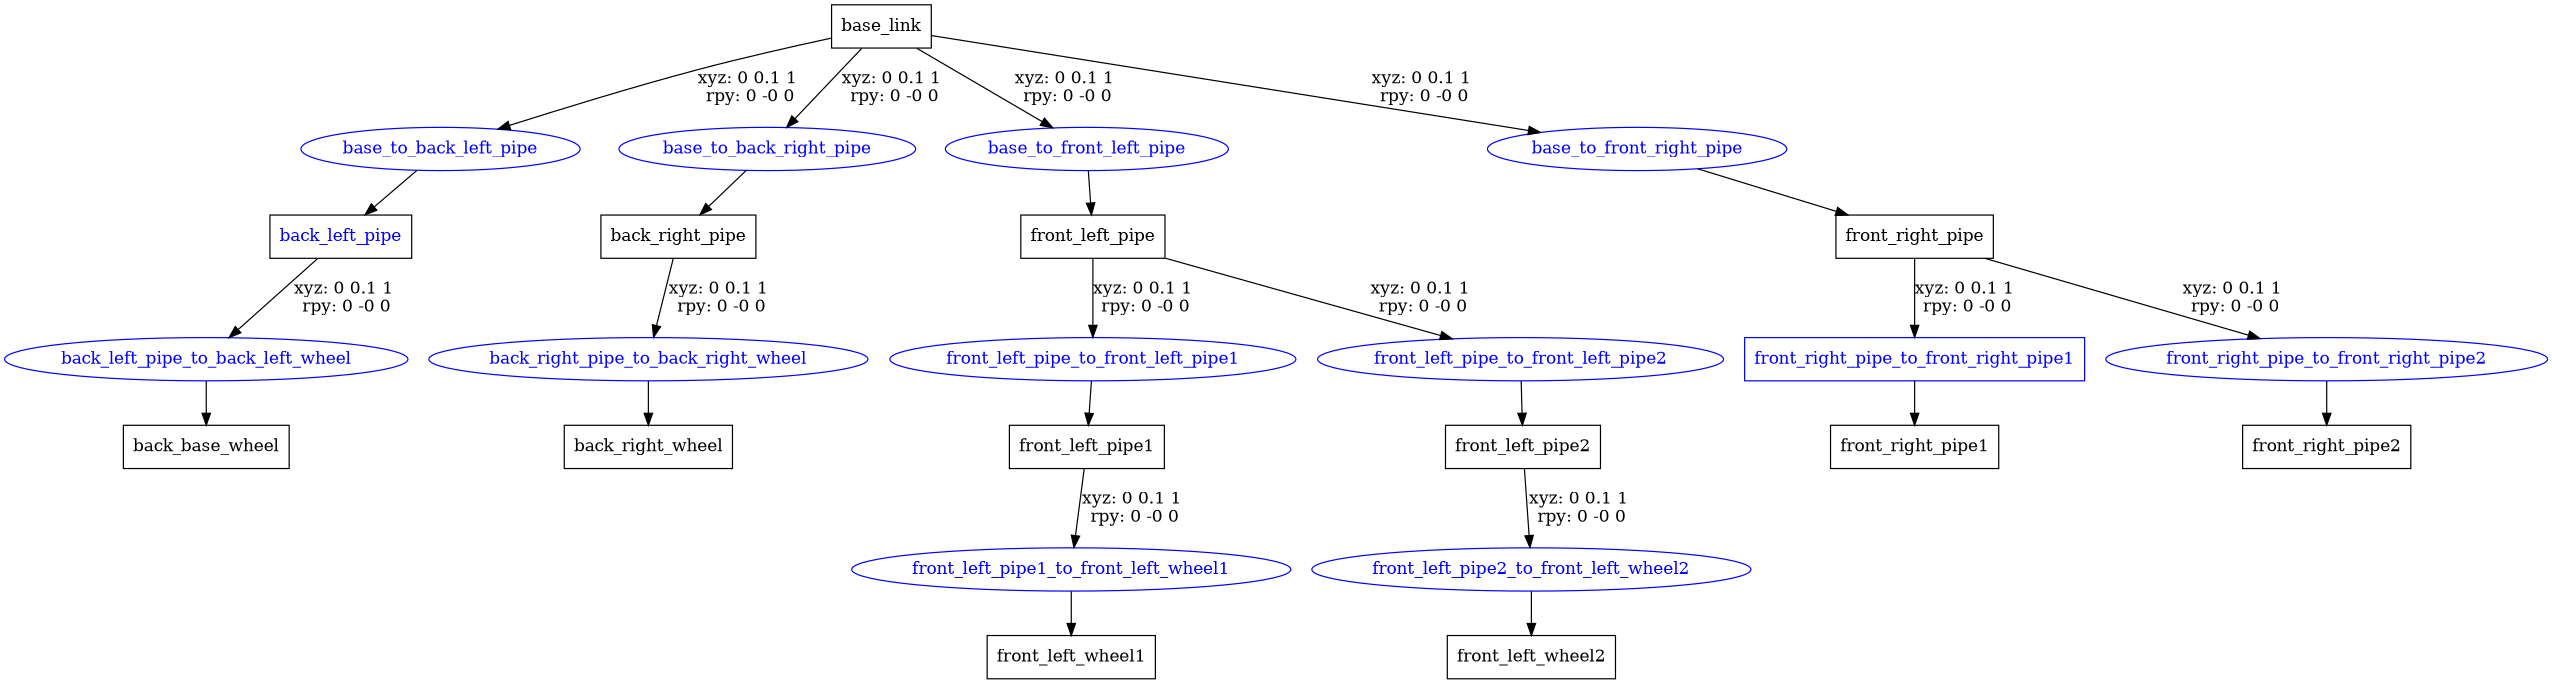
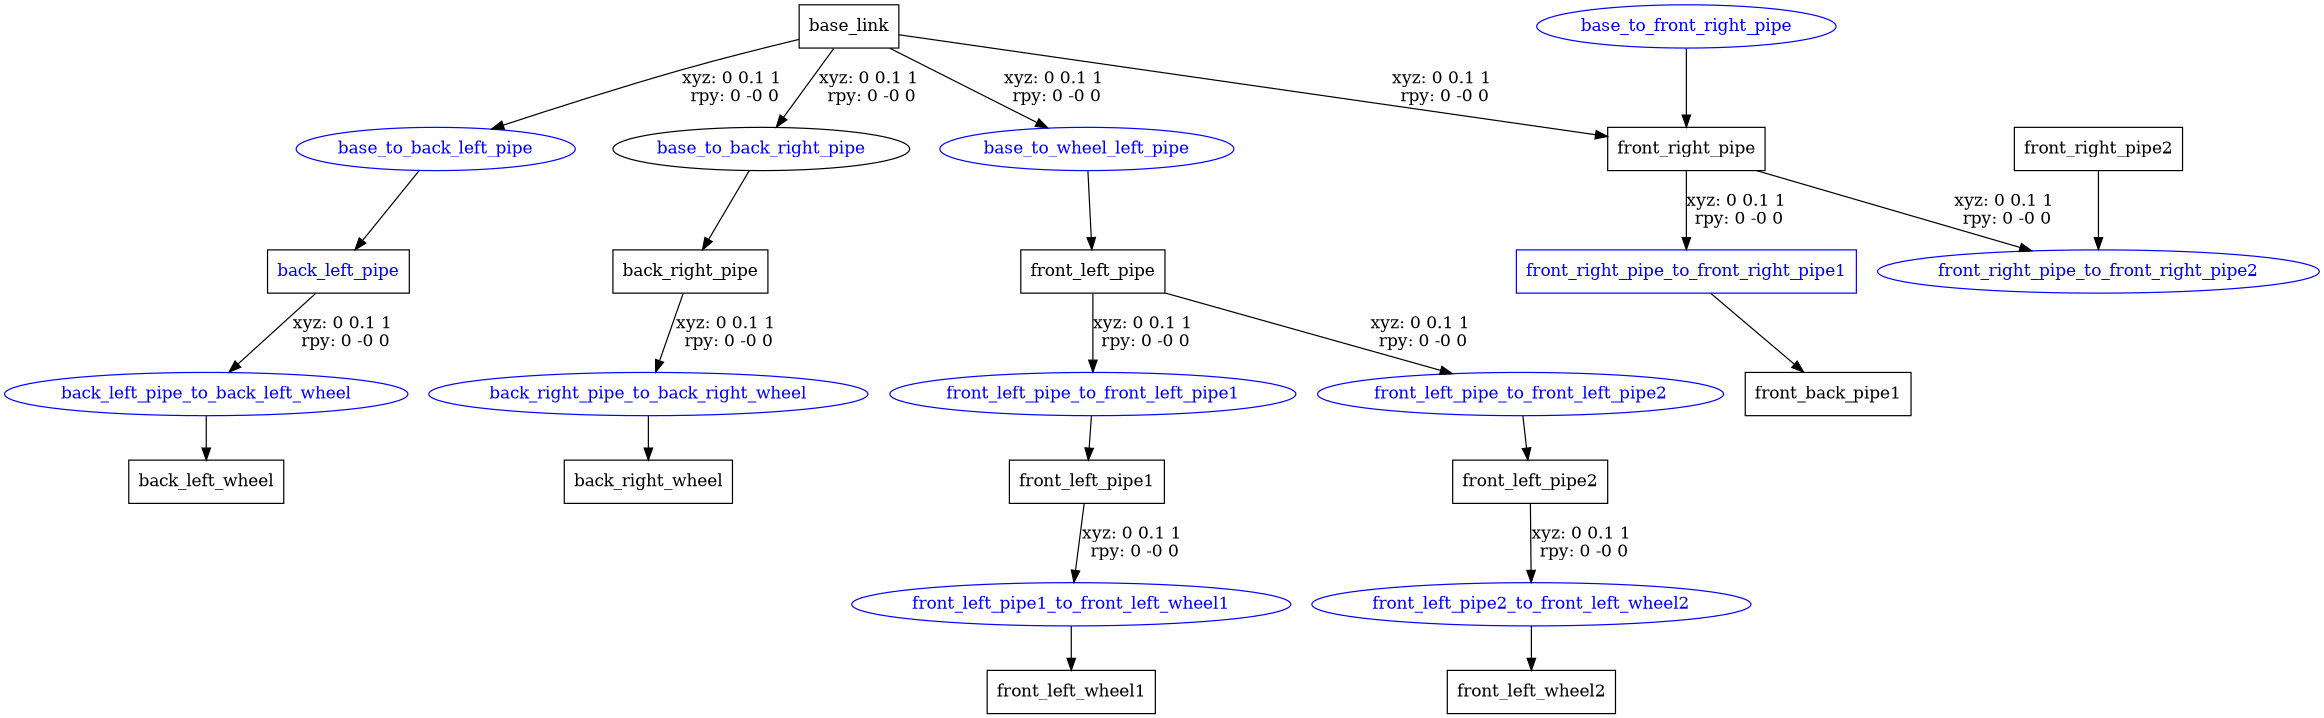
edge "base_link" -> "base_to_front_right_pipe": now "base_link" -> "front_right_pipe"
node "base_to_back_right_pipe": color blue -> black
node "base_to_front_left_pipe": label "base_to_front_left_pipe" -> "base_to_wheel_left_pipe"
edge "front_right_pipe_to_front_right_pipe2" -> "front_right_pipe2": reversed
node "back_base_wheel": label "back_base_wheel" -> "back_left_wheel"
node "front_right_pipe1": label "front_right_pipe1" -> "front_back_pipe1"
